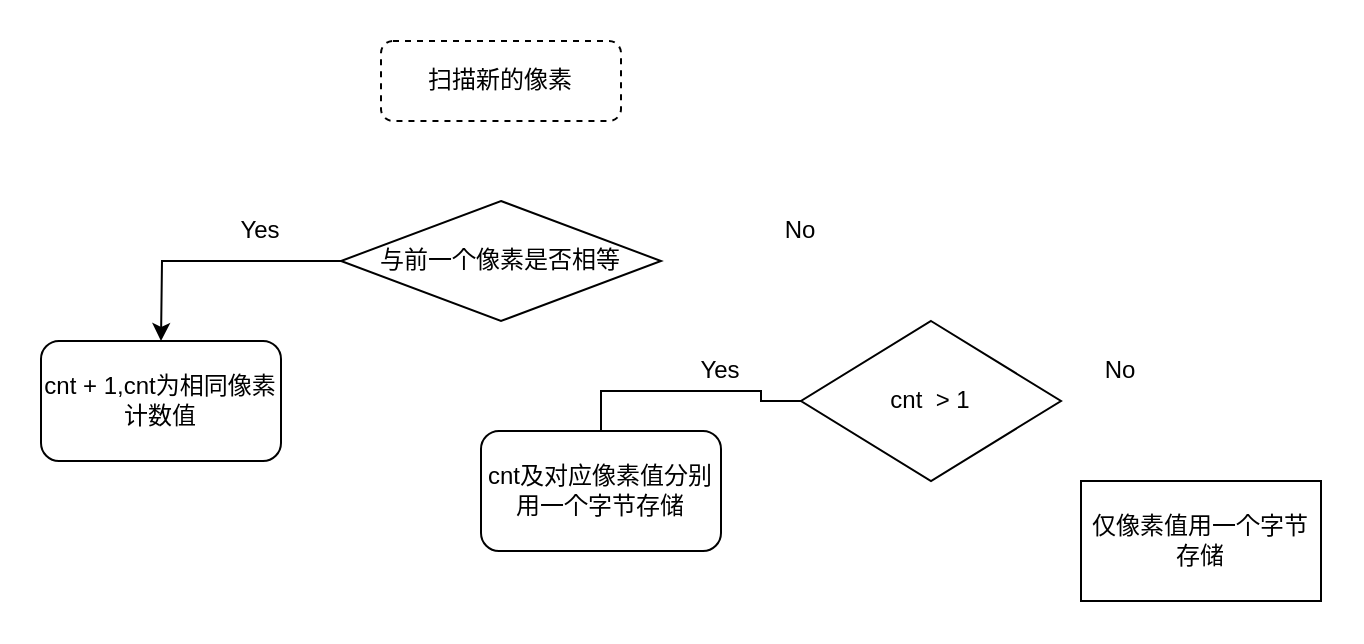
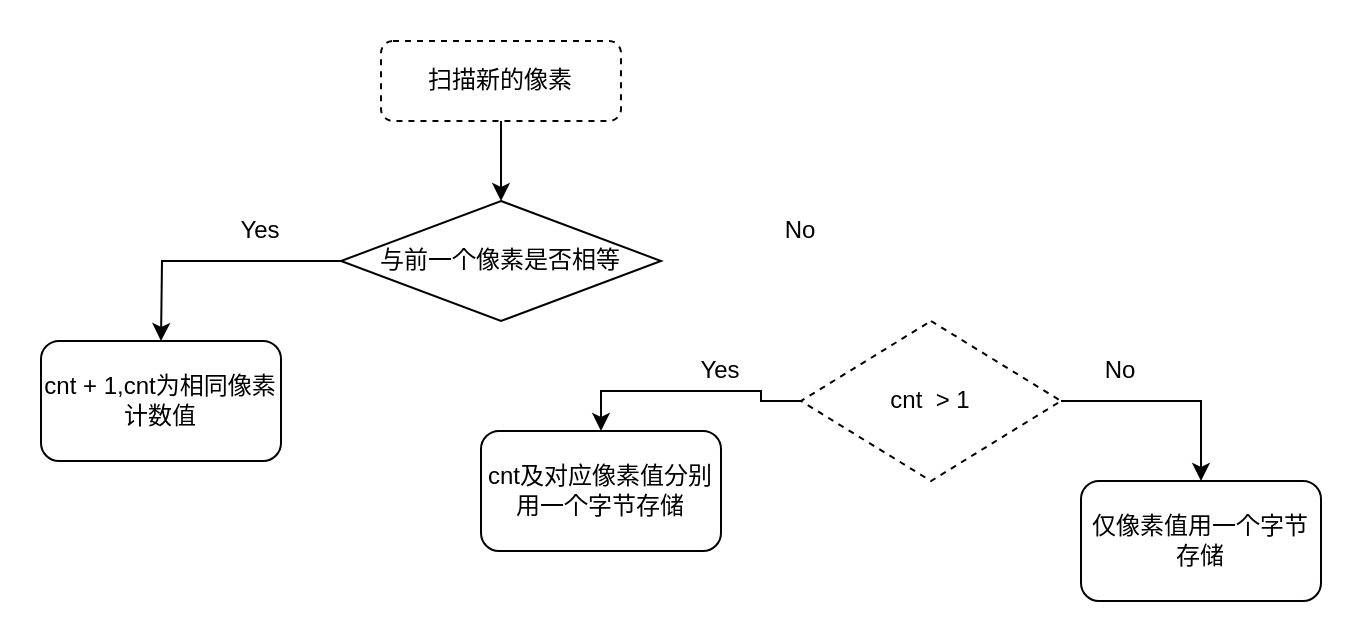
edge "扫描新的像素" -> "与前一个像素是否相等": added
node "cnt > 1": style solid -> dashed
edge "cnt > 1" -> "仅像素值用一个字节存储": added
edge "cnt > 1" -- "cnt及对应像素值分别用一个字节存储": arrowhead none -> classic
node "仅像素值用一个字节存储": shape rectangle -> rounded rectangle
